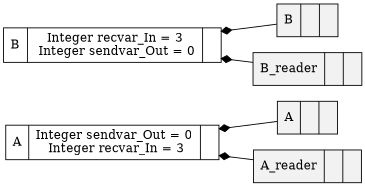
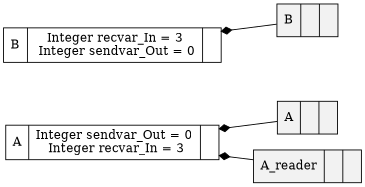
node "B_reader": removed
